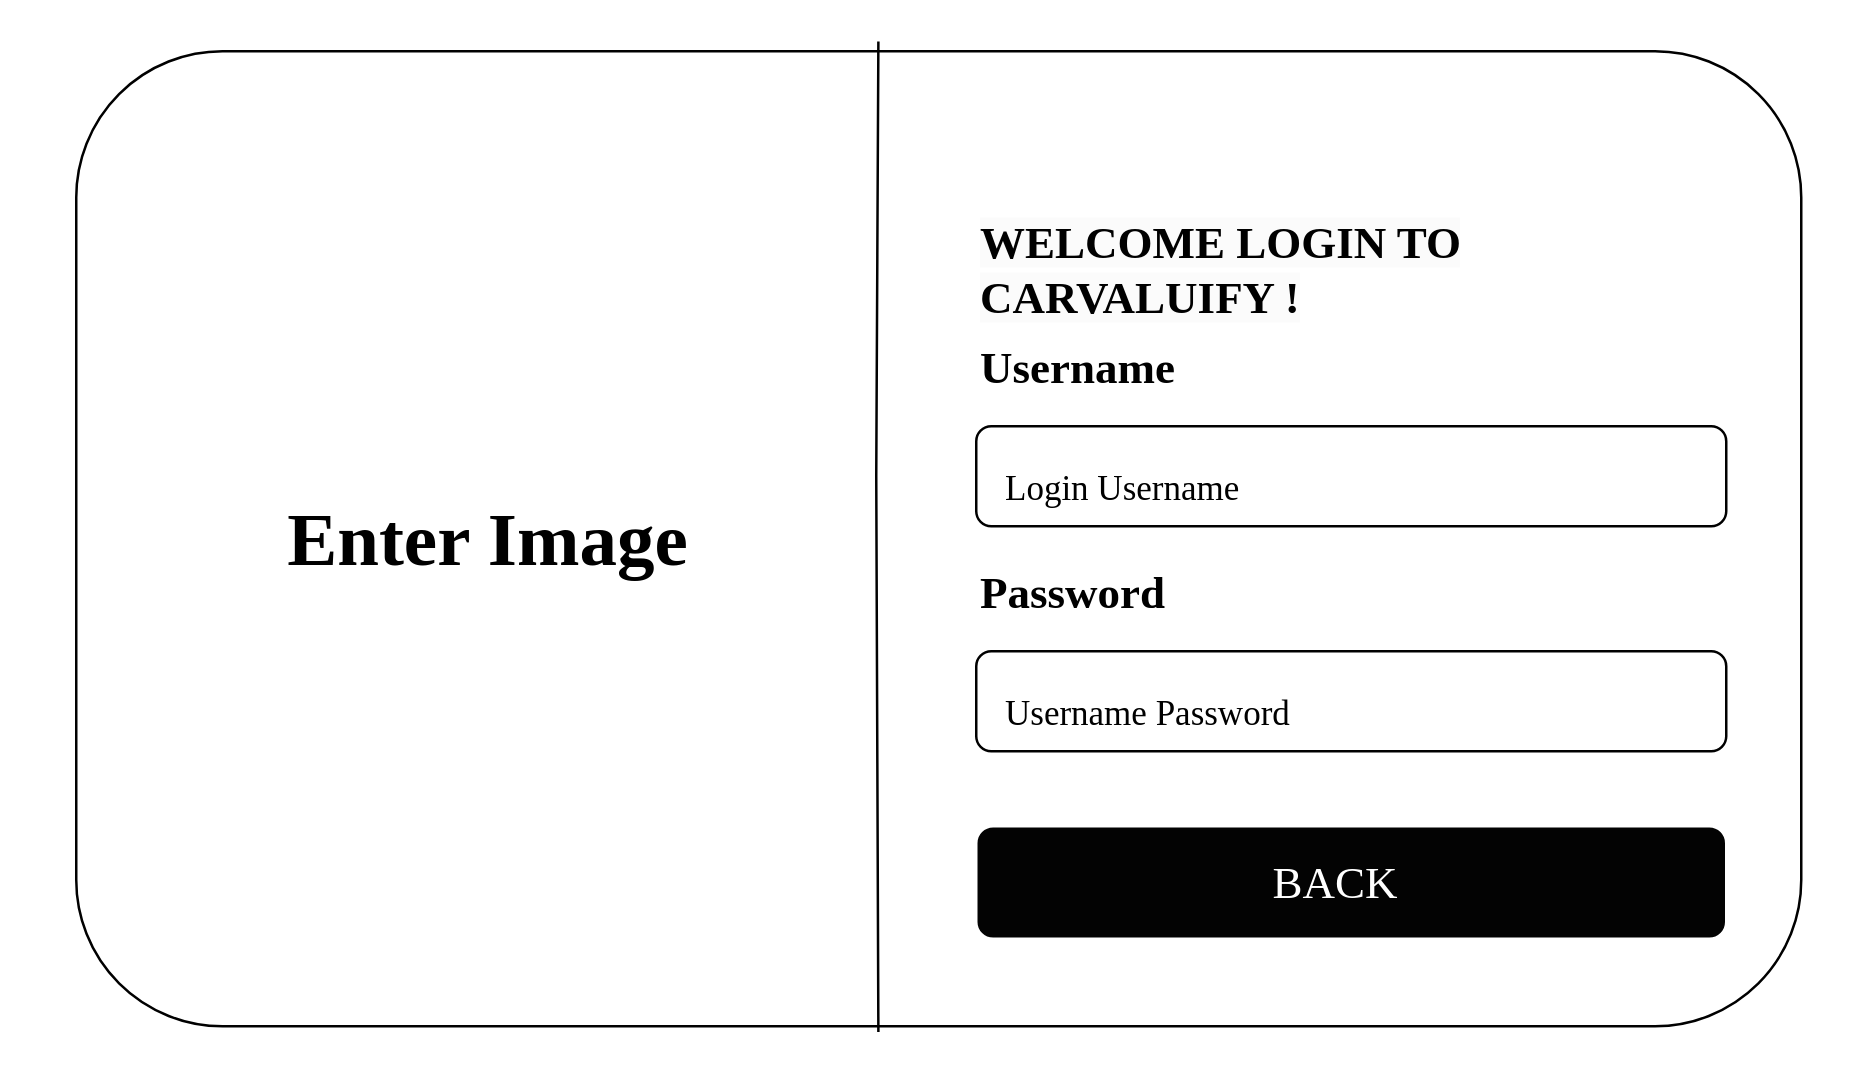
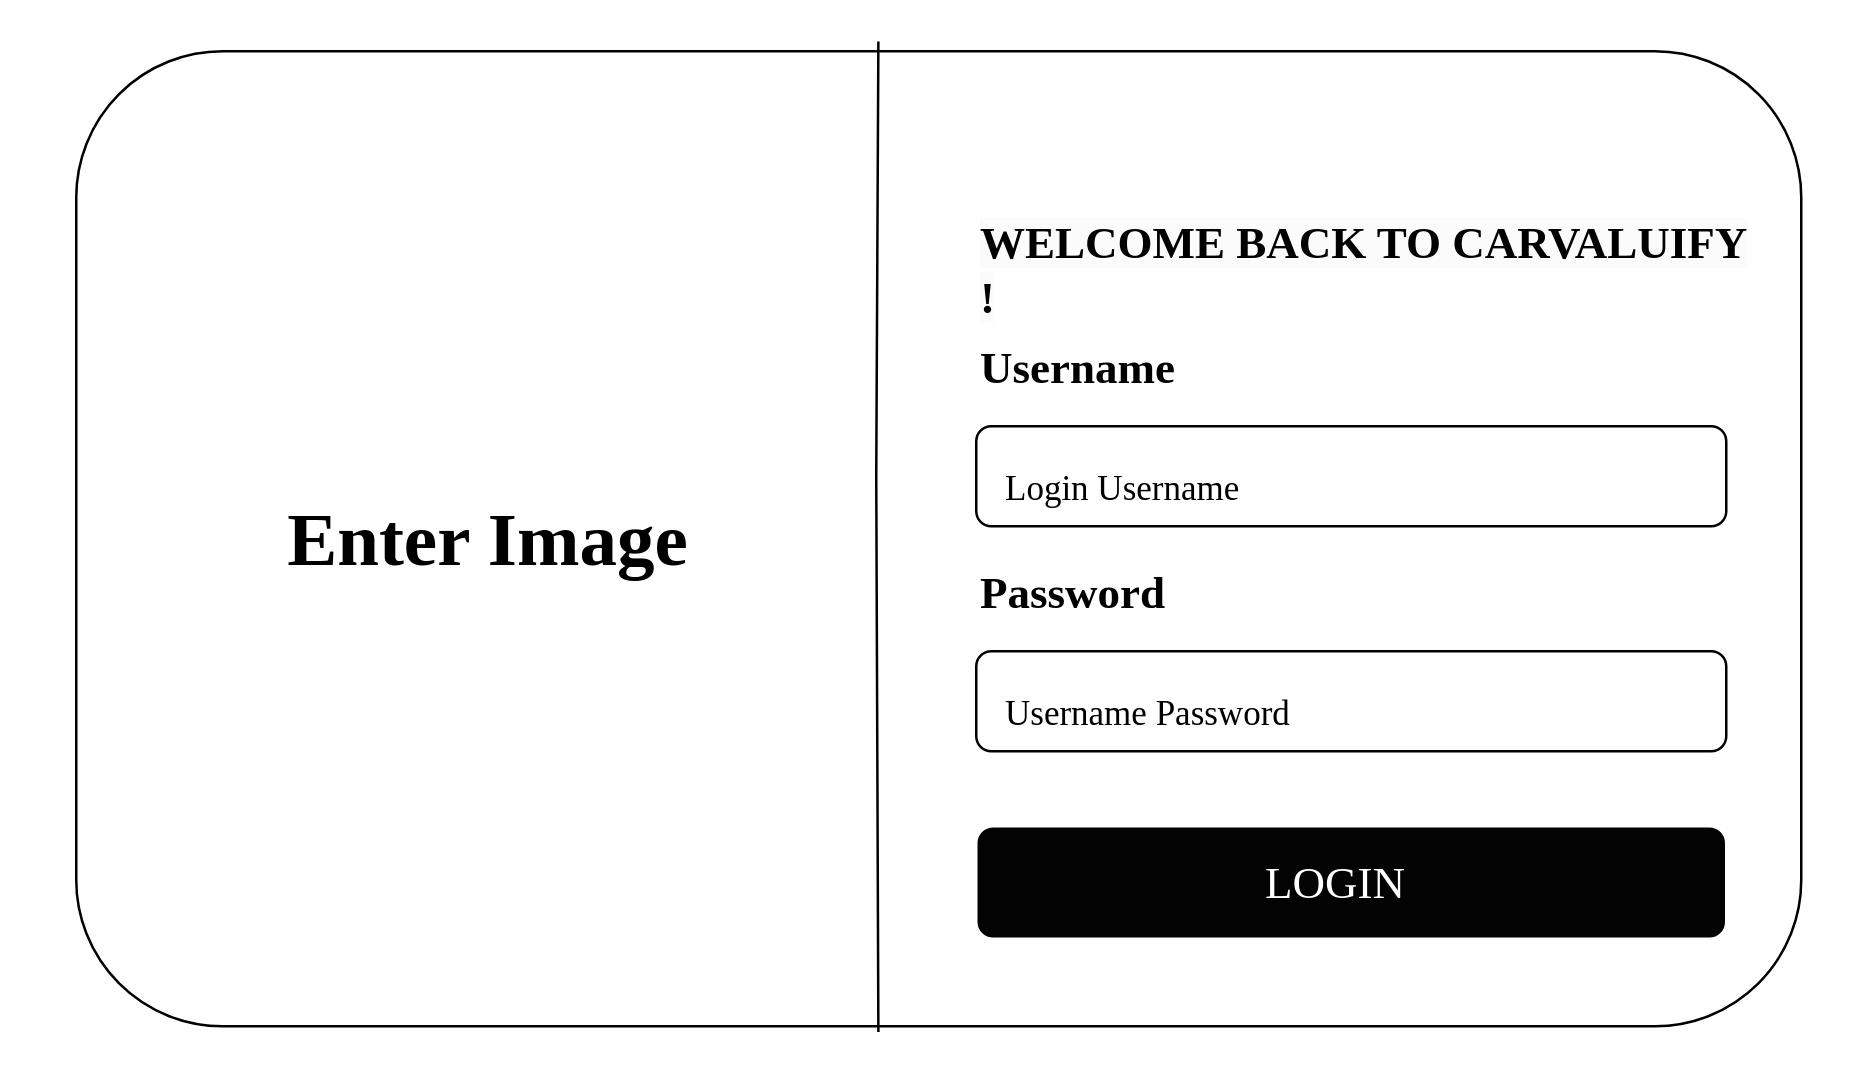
node "WELCOME LOGIN TO CARVALUIFY !": label "WELCOME LOGIN TO CARVALUIFY !" -> "WELCOME BACK TO CARVALUIFY !"
node "BACK": label "BACK" -> "LOGIN"
